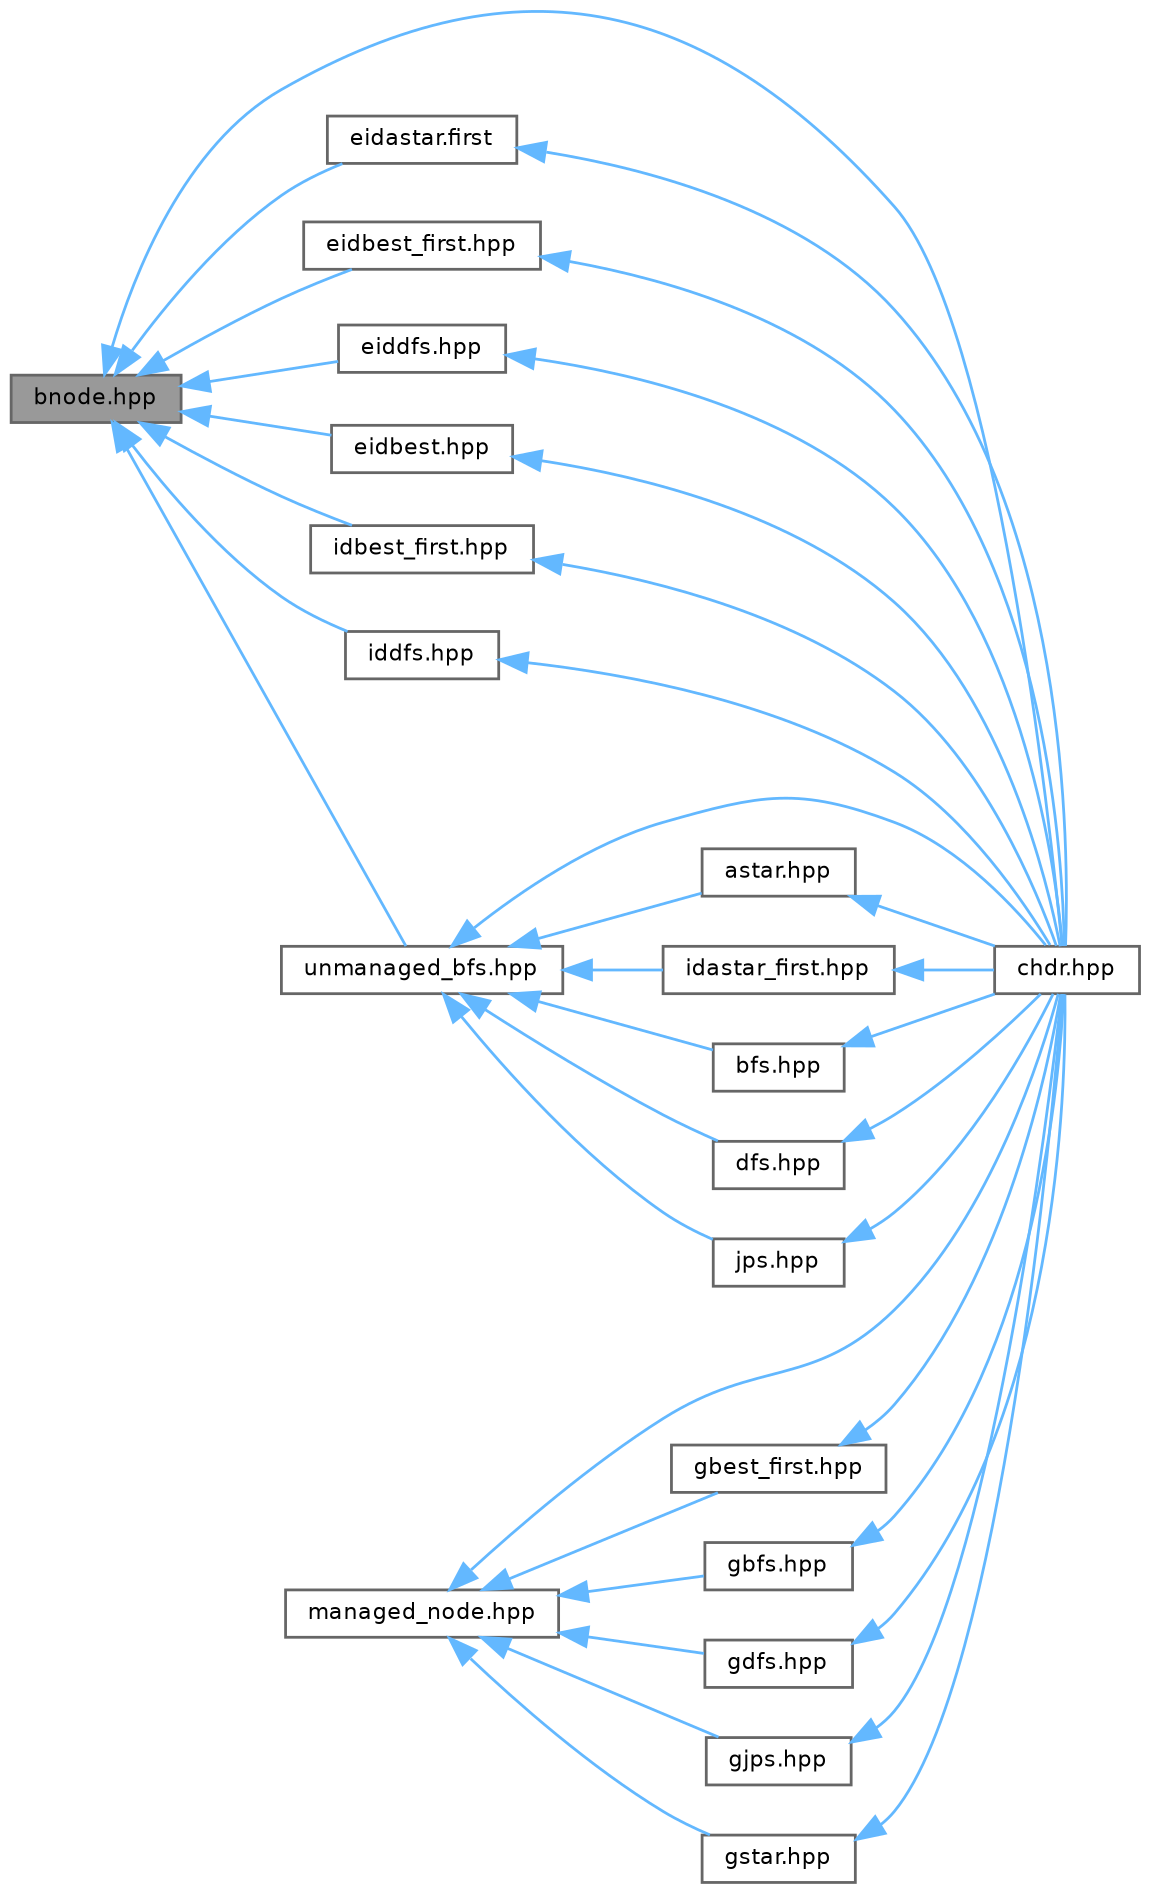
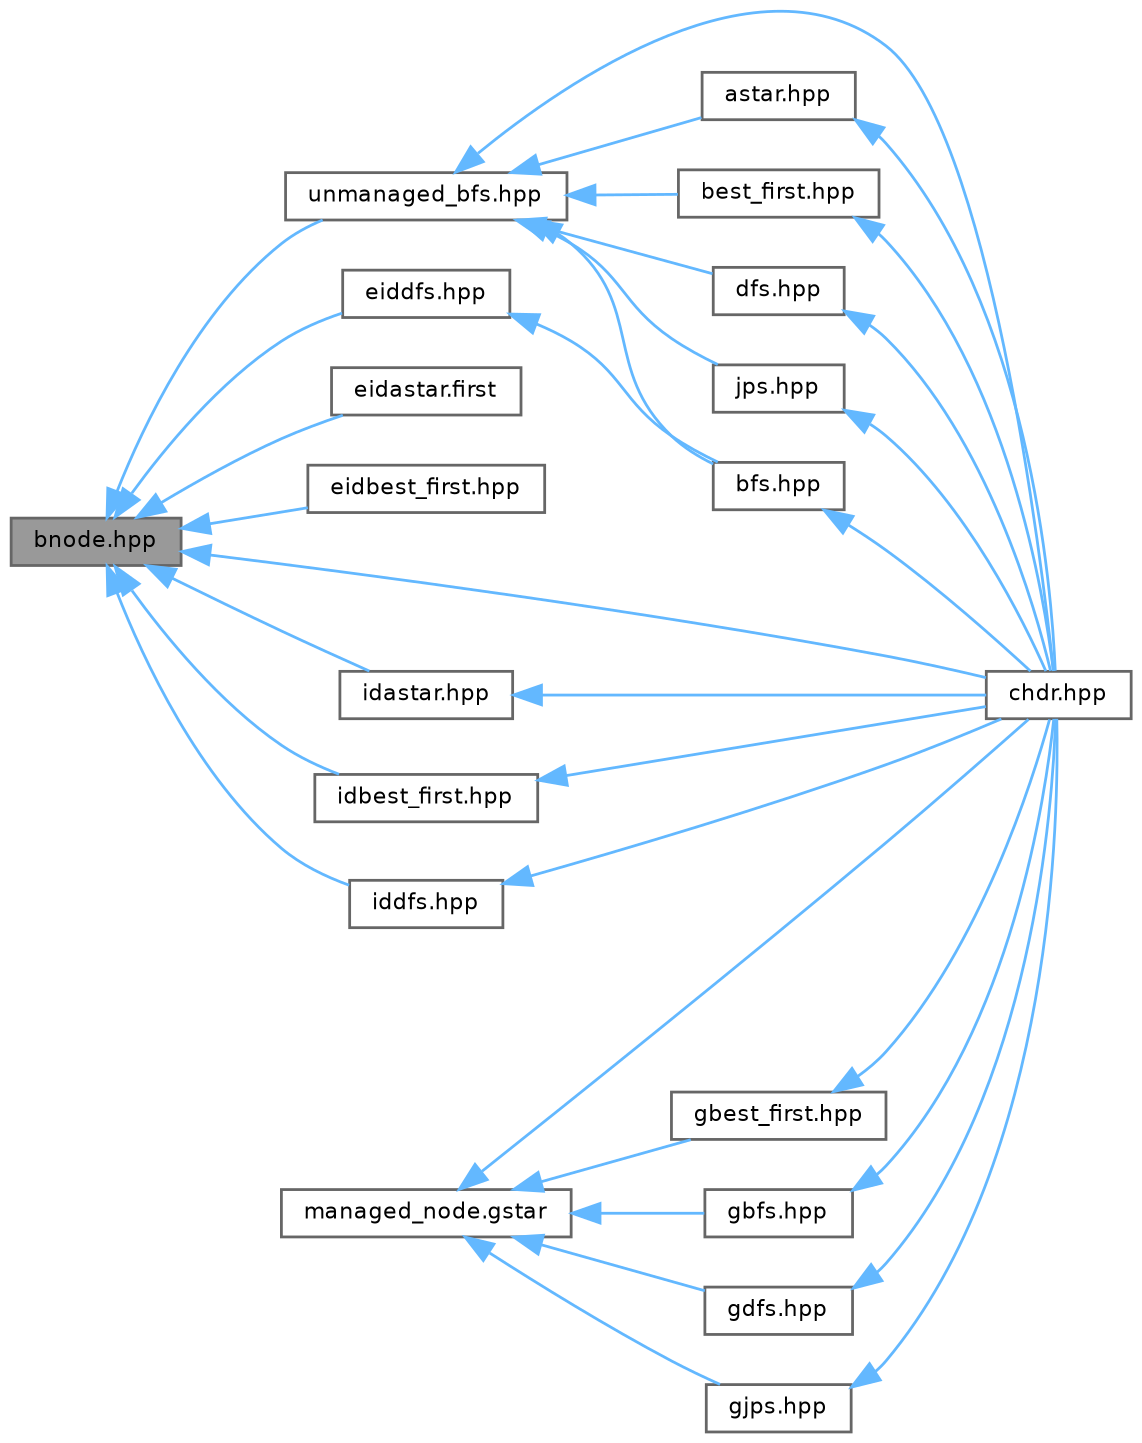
edge "chdr.hpp" -> "eidastar.first": removed
node "eidbest.hpp": label "eidbest.hpp" -> "idastar.hpp"
edge "chdr.hpp" -> "eidbest_first.hpp": removed
edge "chdr.hpp" -> "eiddfs.hpp": now "bfs.hpp" -> "eiddfs.hpp"
node "idastar_first.hpp": label "idastar_first.hpp" -> "best_first.hpp"
node "managed_node.hpp": label "managed_node.hpp" -> "managed_node.gstar"
node "gstar.hpp": removed
